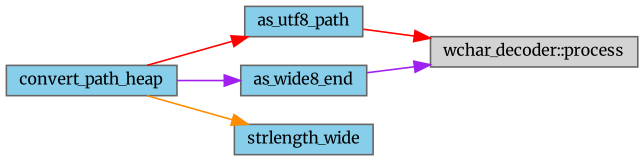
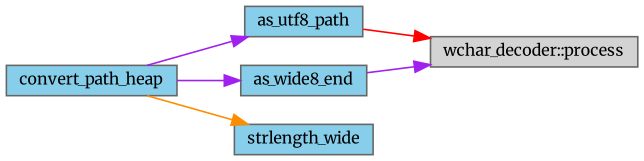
edge "convert_path_heap" -> "as_utf8_path": color red -> purple
